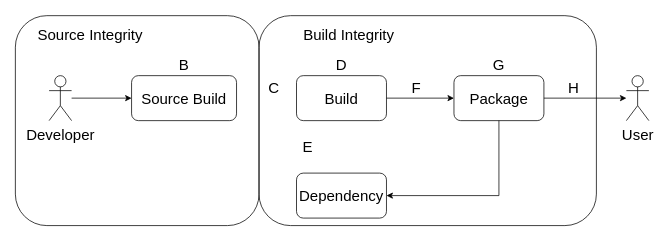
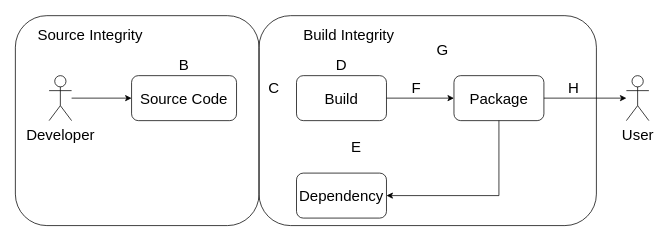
node "G": moved (499, 64) -> (443, 49)
node "Source Build": label "Source Build" -> "Source Code"
node "E": moved (308, 147) -> (357, 147)
